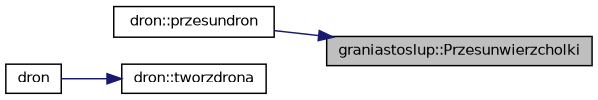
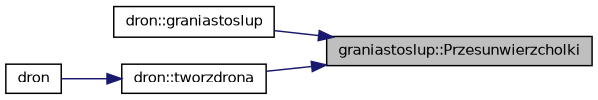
node "dron::przesundron": label "dron::przesundron" -> "dron::graniastoslup"
edge "dron::tworzdrona" -> "graniastoslup::Przesunwierzcholki": added
